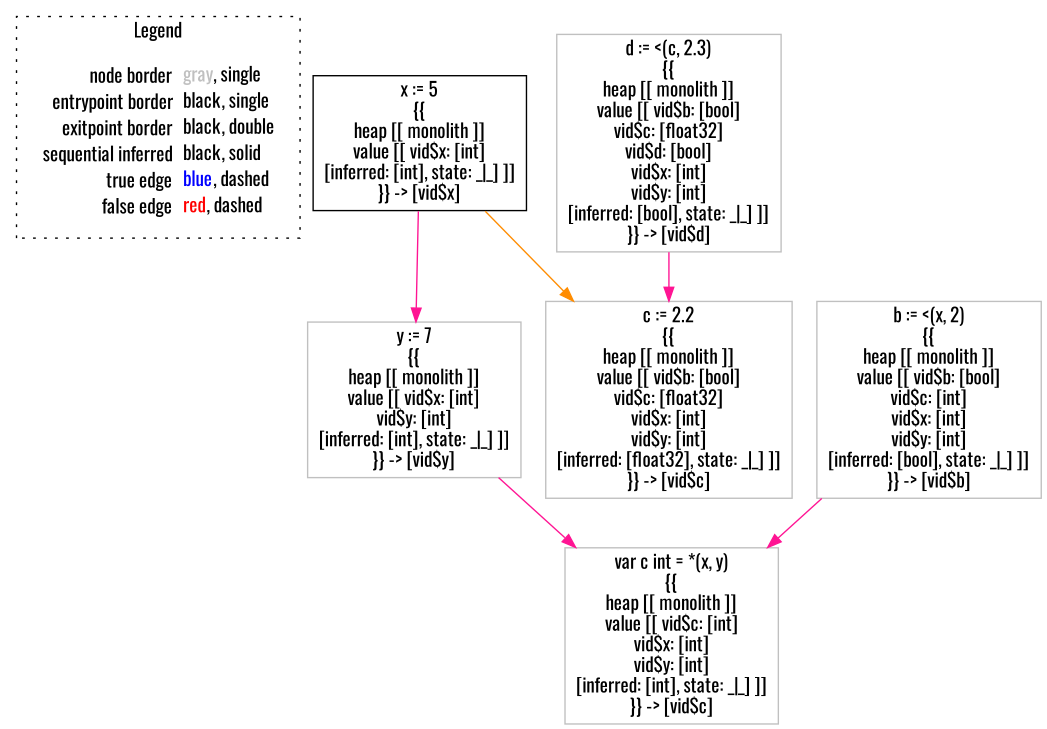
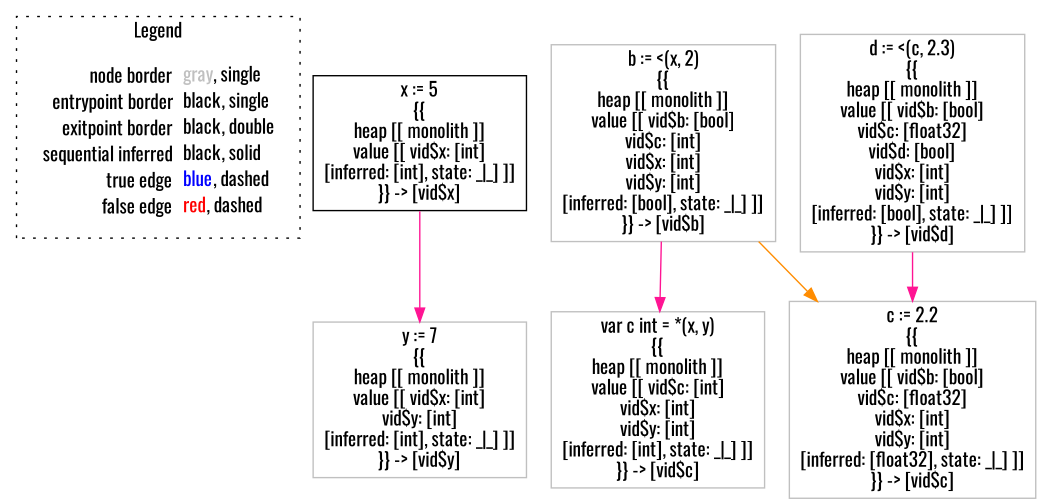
edge "x := 5" -> "c := 2.2": now "b := <(x, 2)" -> "c := 2.2"
edge "y := 7" -> "var c int = *(x, y)": removed
